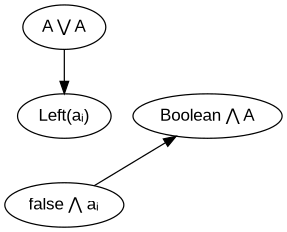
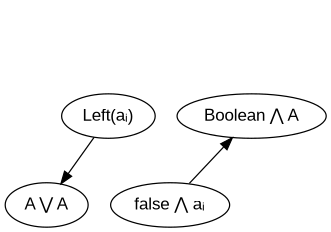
edge "A ⋁ A" -> "Left(aᵢ)": reversed
